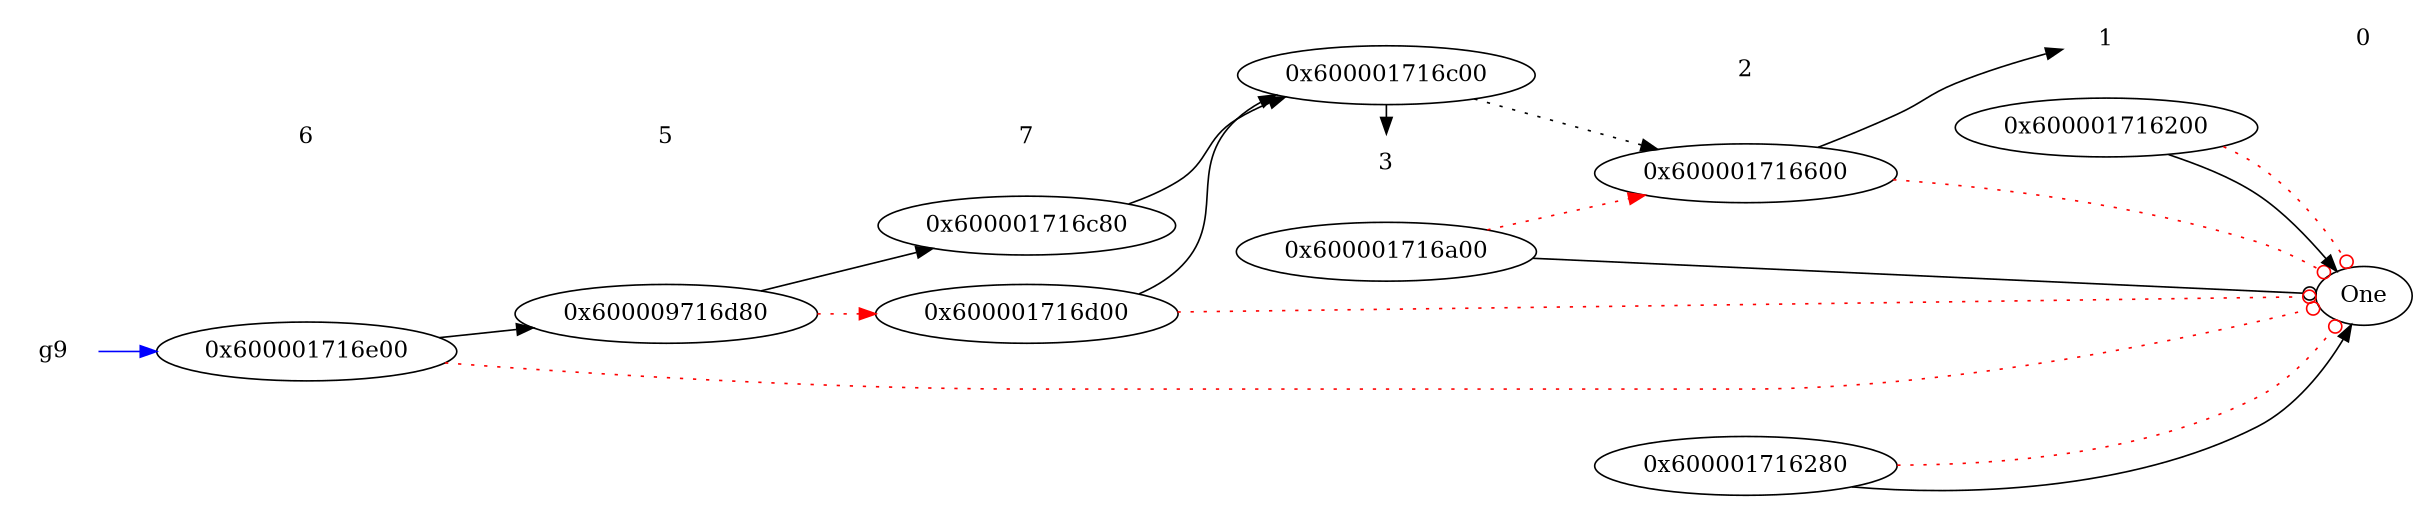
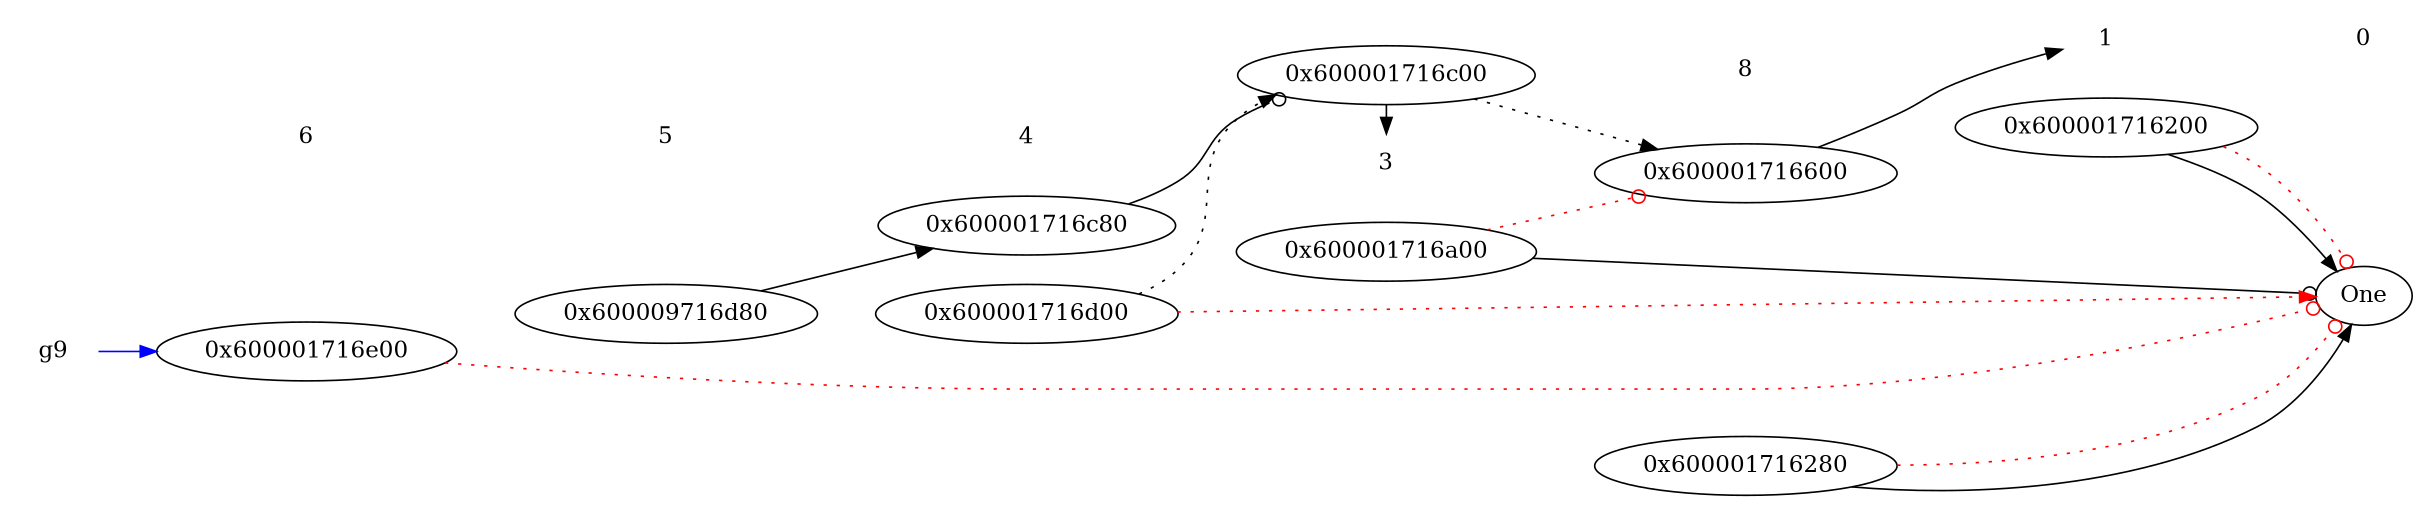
node "2": label "2" -> "8"
node "7": label "7" -> "4"
edge "0x600001716c80" -> "0x600001716c00": arrowhead normal -> odot
edge "0x600001716d00" -> "0x600001716c00": style solid -> dotted
edge "0x600001716600" -> "One": removed
edge "0x600001716a00" -> "0x600001716600": arrowhead normal -> odot
edge "0x600001716d00" -> "One": arrowhead odot -> normal
edge "0x600009716d80" -> "0x600001716d00": removed
edge "0x600001716e00" -> "0x600009716d80": removed
